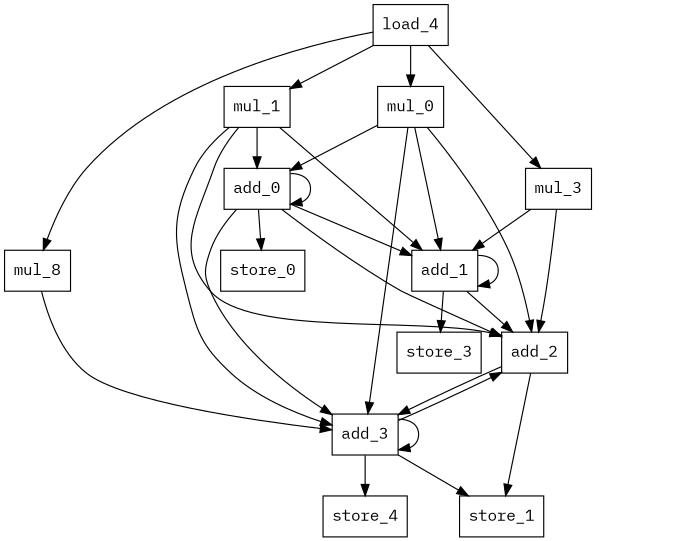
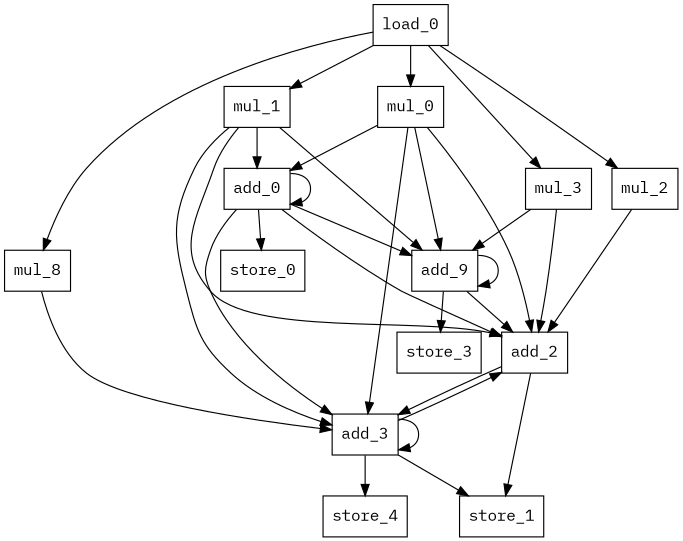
node "load_4": label "load_4" -> "load_0"
node "mul_2": added
node "add_1": label "add_1" -> "add_9"
